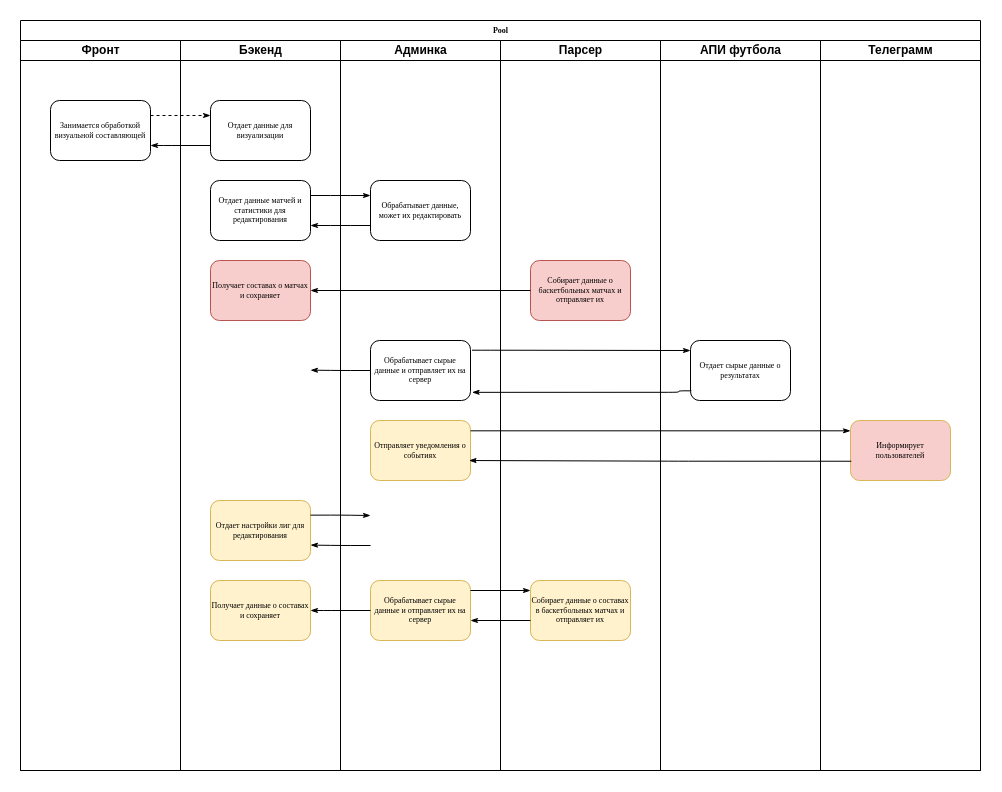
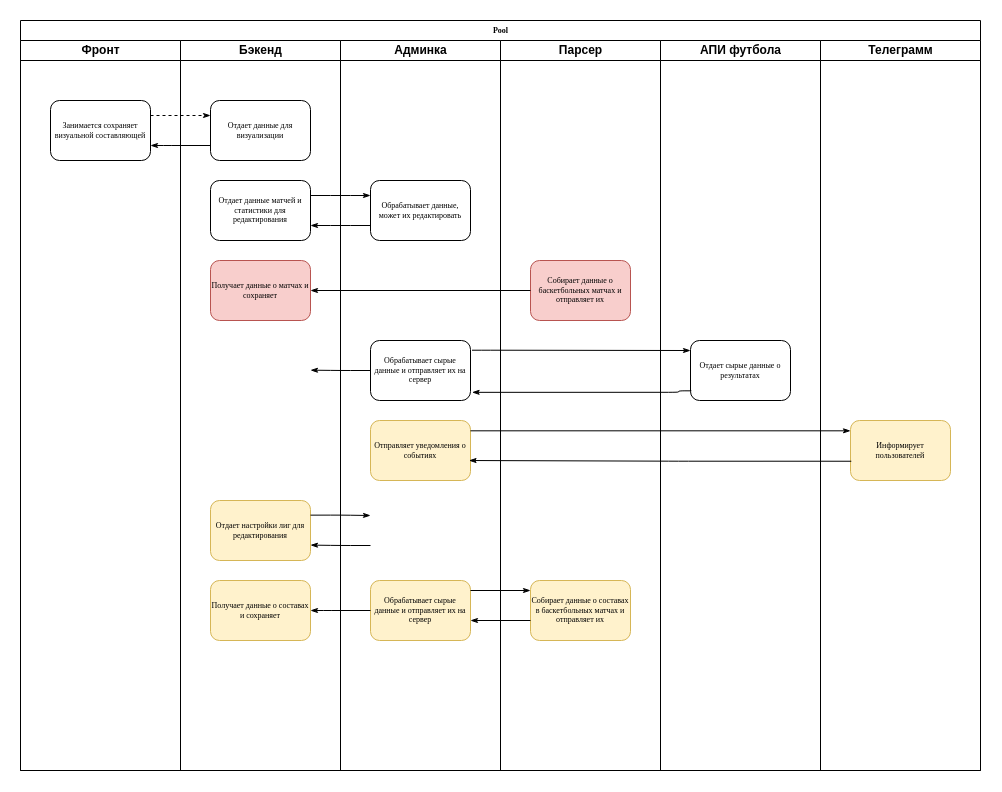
node "Занимается обработкой визуальной составляющей": label "Занимается обработкой визуальной составляющей" -> "Занимается сохраняет визуальной составляющей"
node "Получает составах о матчах и сохраняет": label "Получает составах о матчах и сохраняет" -> "Получает данные о матчах и сохраняет"
node "Информирует пользователей": fillcolor #f8cecc -> #fff2cc
